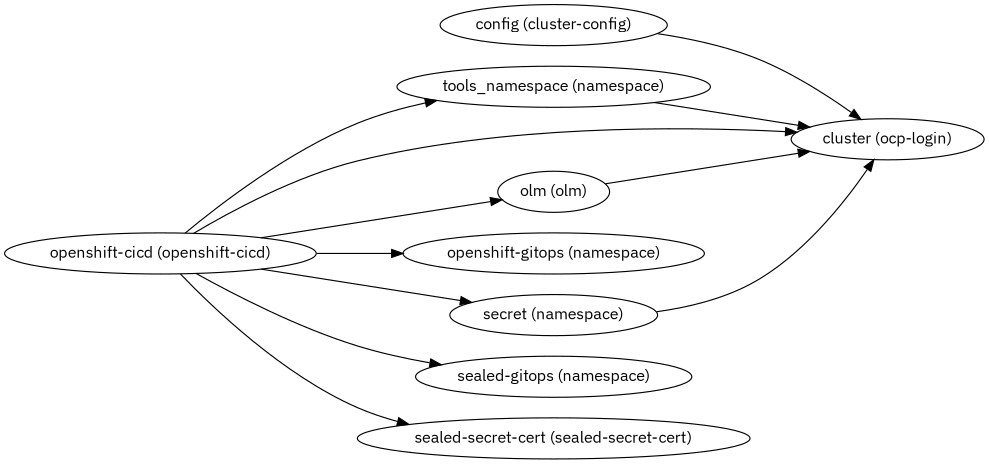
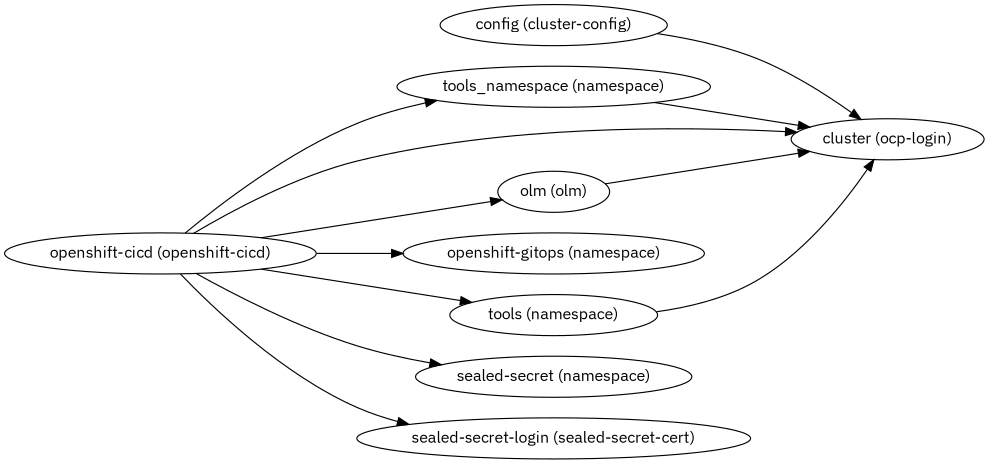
node "secret (namespace)": label "secret (namespace)" -> "tools (namespace)"
node "sealed-gitops (namespace)": label "sealed-gitops (namespace)" -> "sealed-secret (namespace)"
node "sealed-secret-cert (sealed-secret-cert)": label "sealed-secret-cert (sealed-secret-cert)" -> "sealed-secret-login (sealed-secret-cert)"
